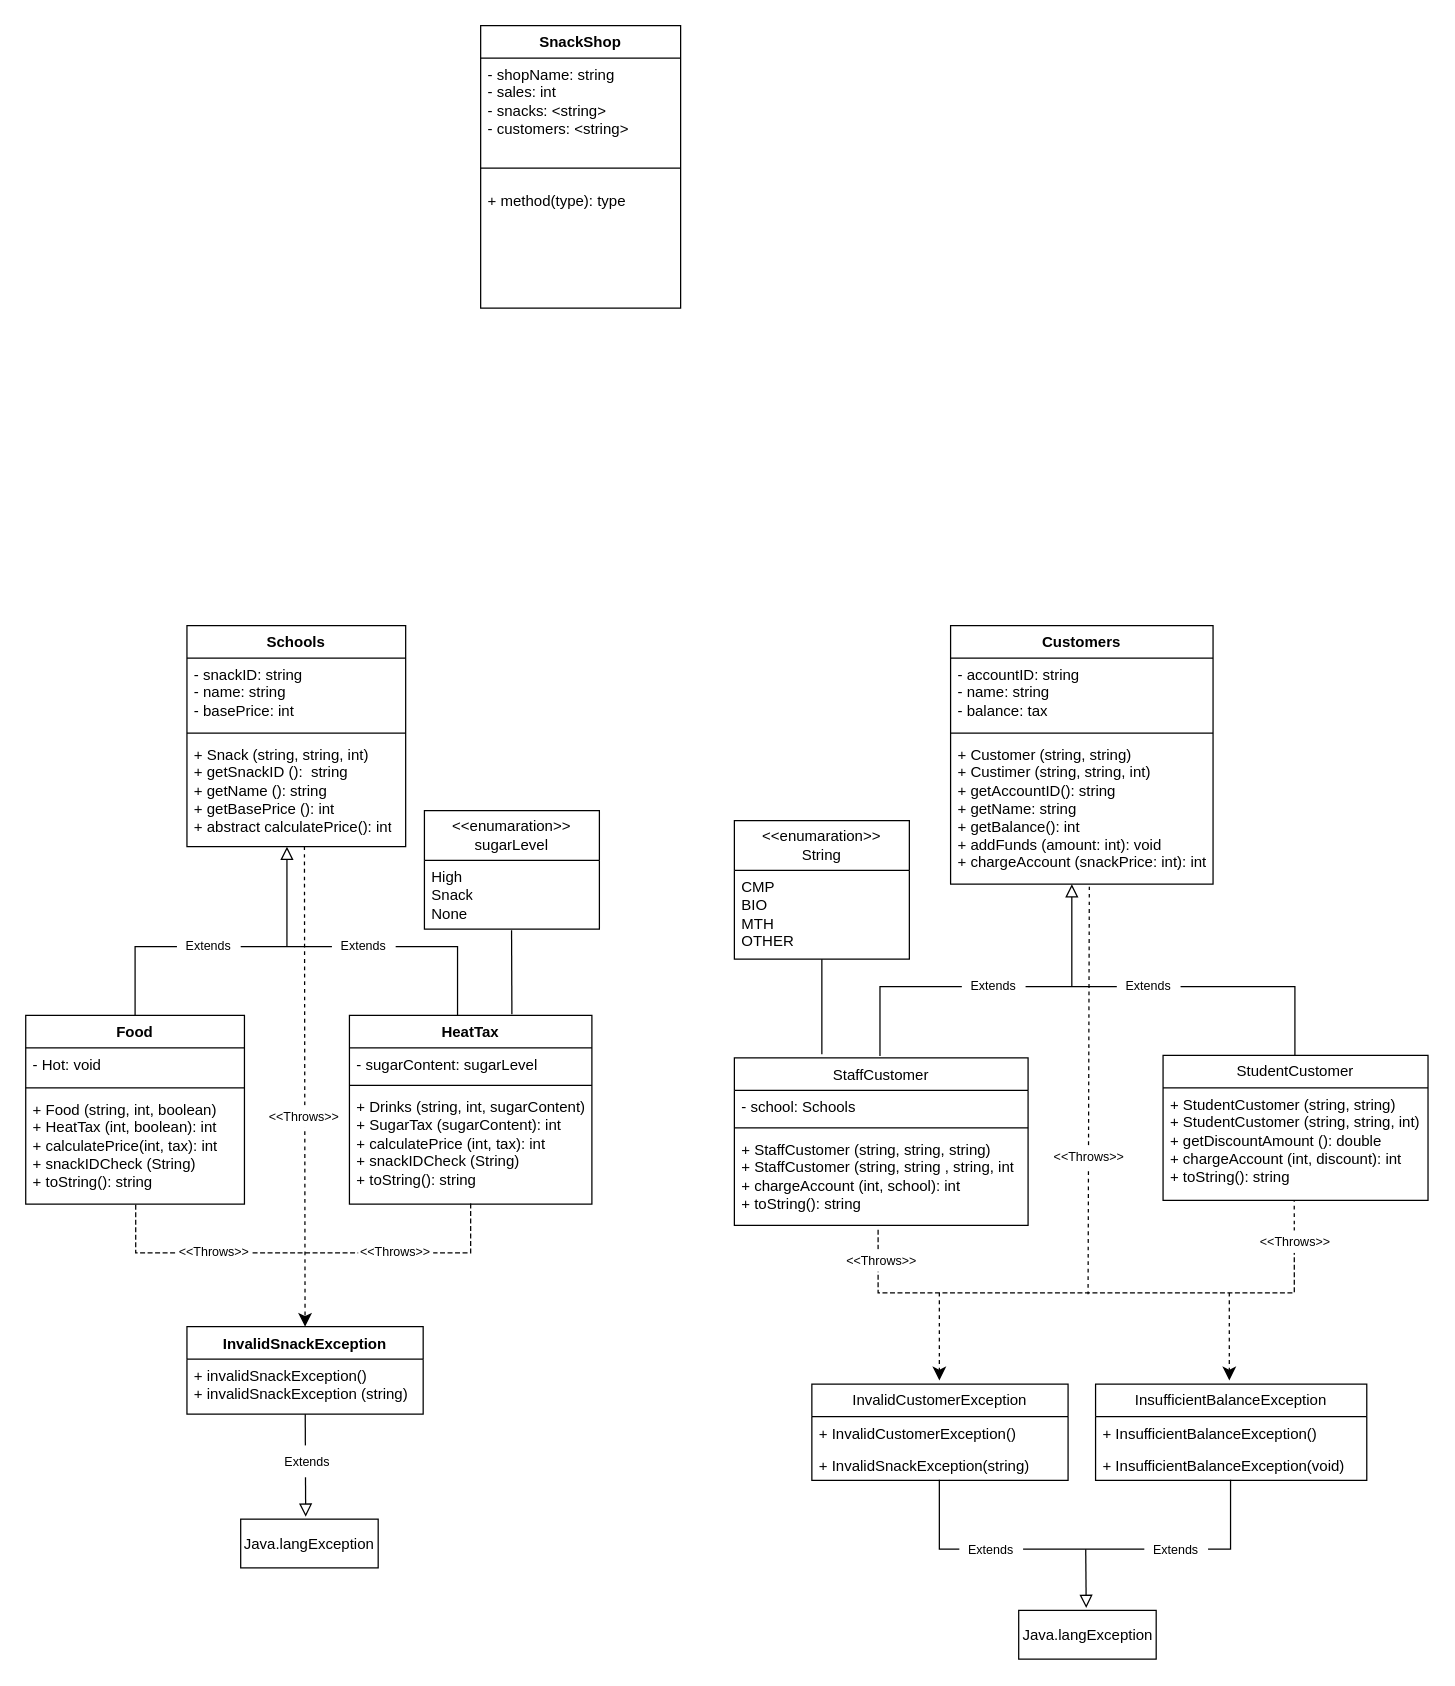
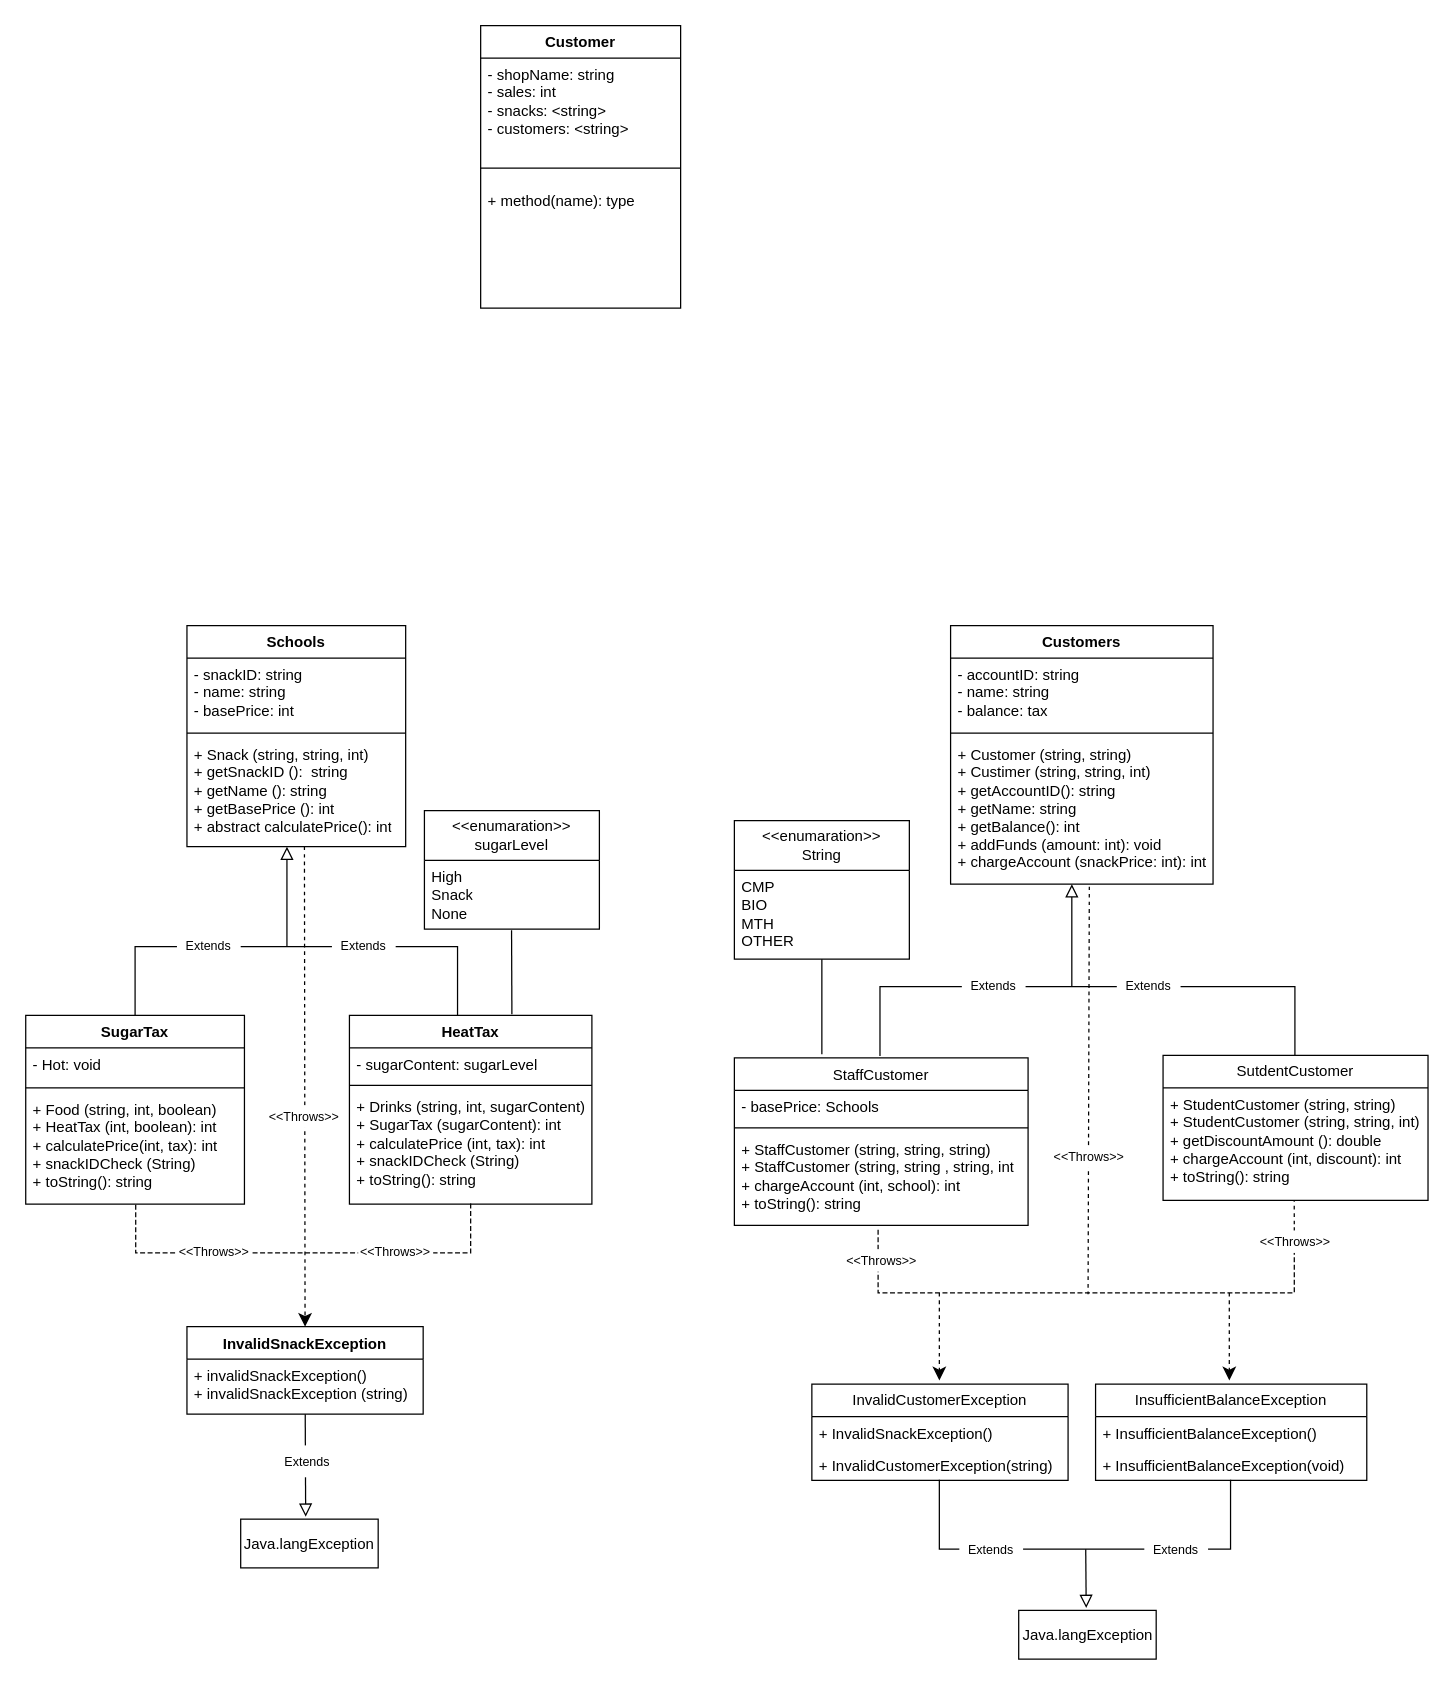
node "SnackShop": label "SnackShop" -> "Customer"
node "+ method(type): type": label "+ method(type): type" -> "+ method(name): type"
node "Food": label "Food" -> "SugarTax"
node "StudentCustomer": label "StudentCustomer" -> "SutdentCustomer"
node "- school: Schools": label "- school: Schools" -> "- basePrice: Schools"
node "+ InvalidCustomerException()": label "+ InvalidCustomerException()" -> "+ InvalidSnackException()"
node "+ InvalidSnackException(string)": label "+ InvalidSnackException(string)" -> "+ InvalidCustomerException(string)"
